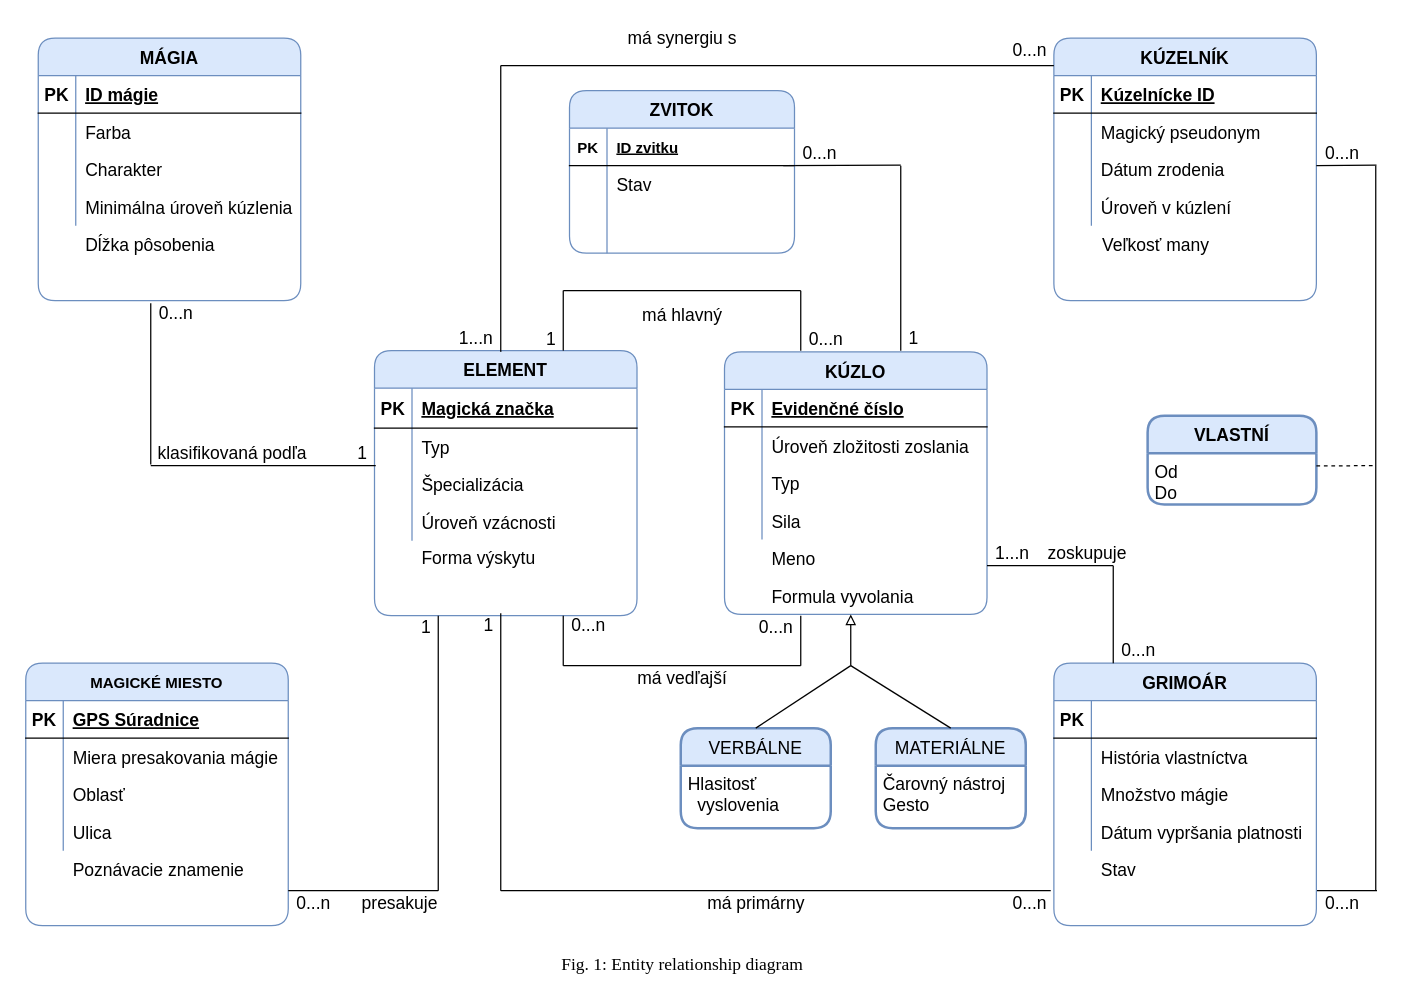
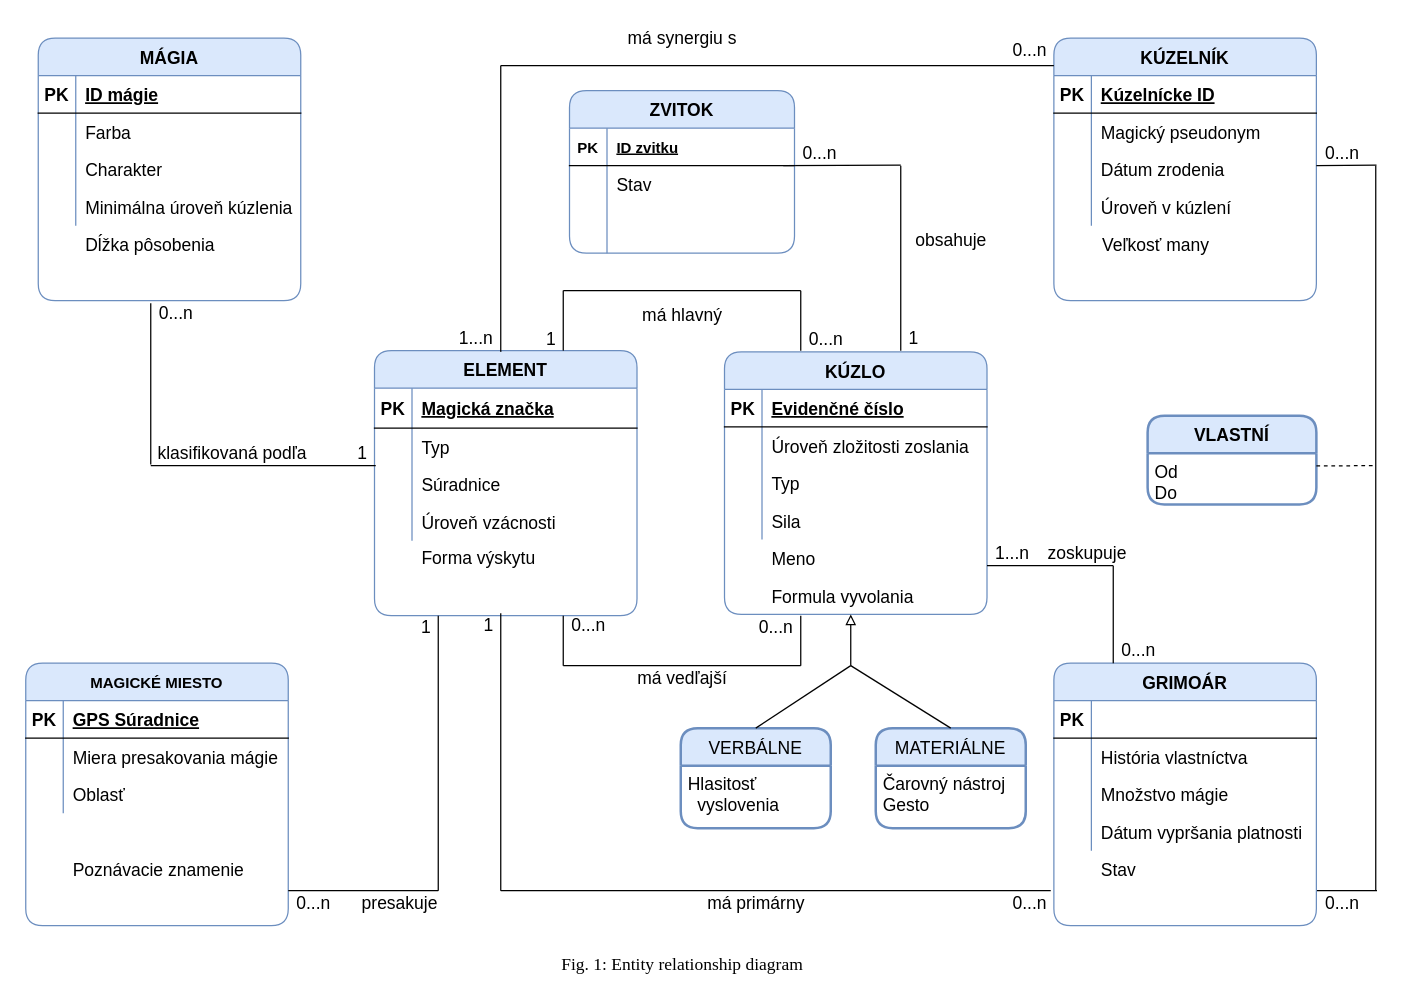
node "obsahuje": added
node "Špecializácia": label "Špecializácia" -> "Súradnice"
node "Ulica": removed
